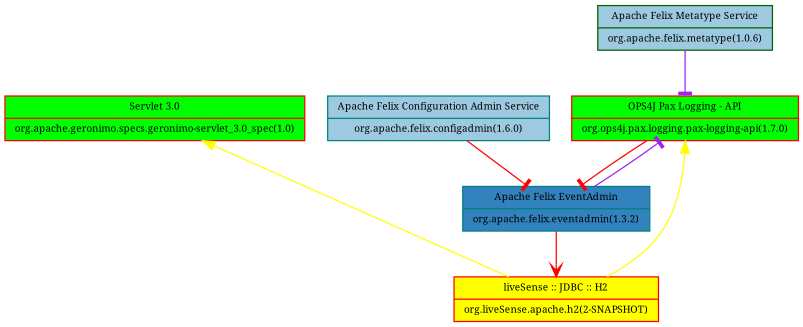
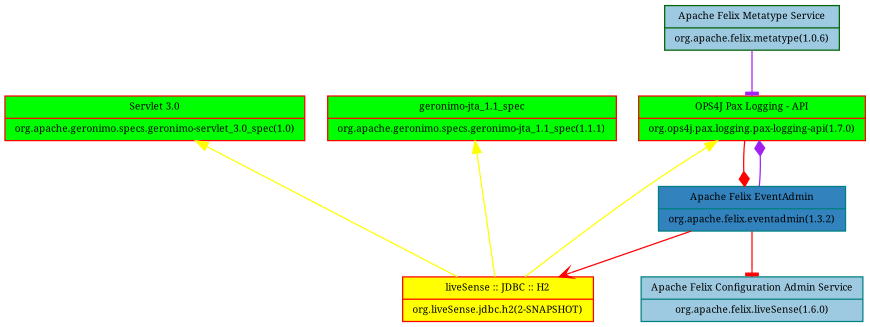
node "geronimo-jta_1.1_spec": added
node "Apache Felix Configuration Admin Service": text "org.apache.felix.configadmin(1.6.0)" -> "org.apache.felix.liveSense(1.6.0)"
edge "OPS4J Pax Logging - API" -> "Apache Felix EventAdmin": arrowhead tee -> diamond
edge "Apache Felix Configuration Admin Service" -> "Apache Felix EventAdmin": reversed
edge "Apache Felix EventAdmin" -> "OPS4J Pax Logging - API": arrowhead tee -> diamond
node "liveSense :: JDBC :: H2": text "org.liveSense.apache.h2(2-SNAPSHOT)" -> "org.liveSense.jdbc.h2(2-SNAPSHOT)"
